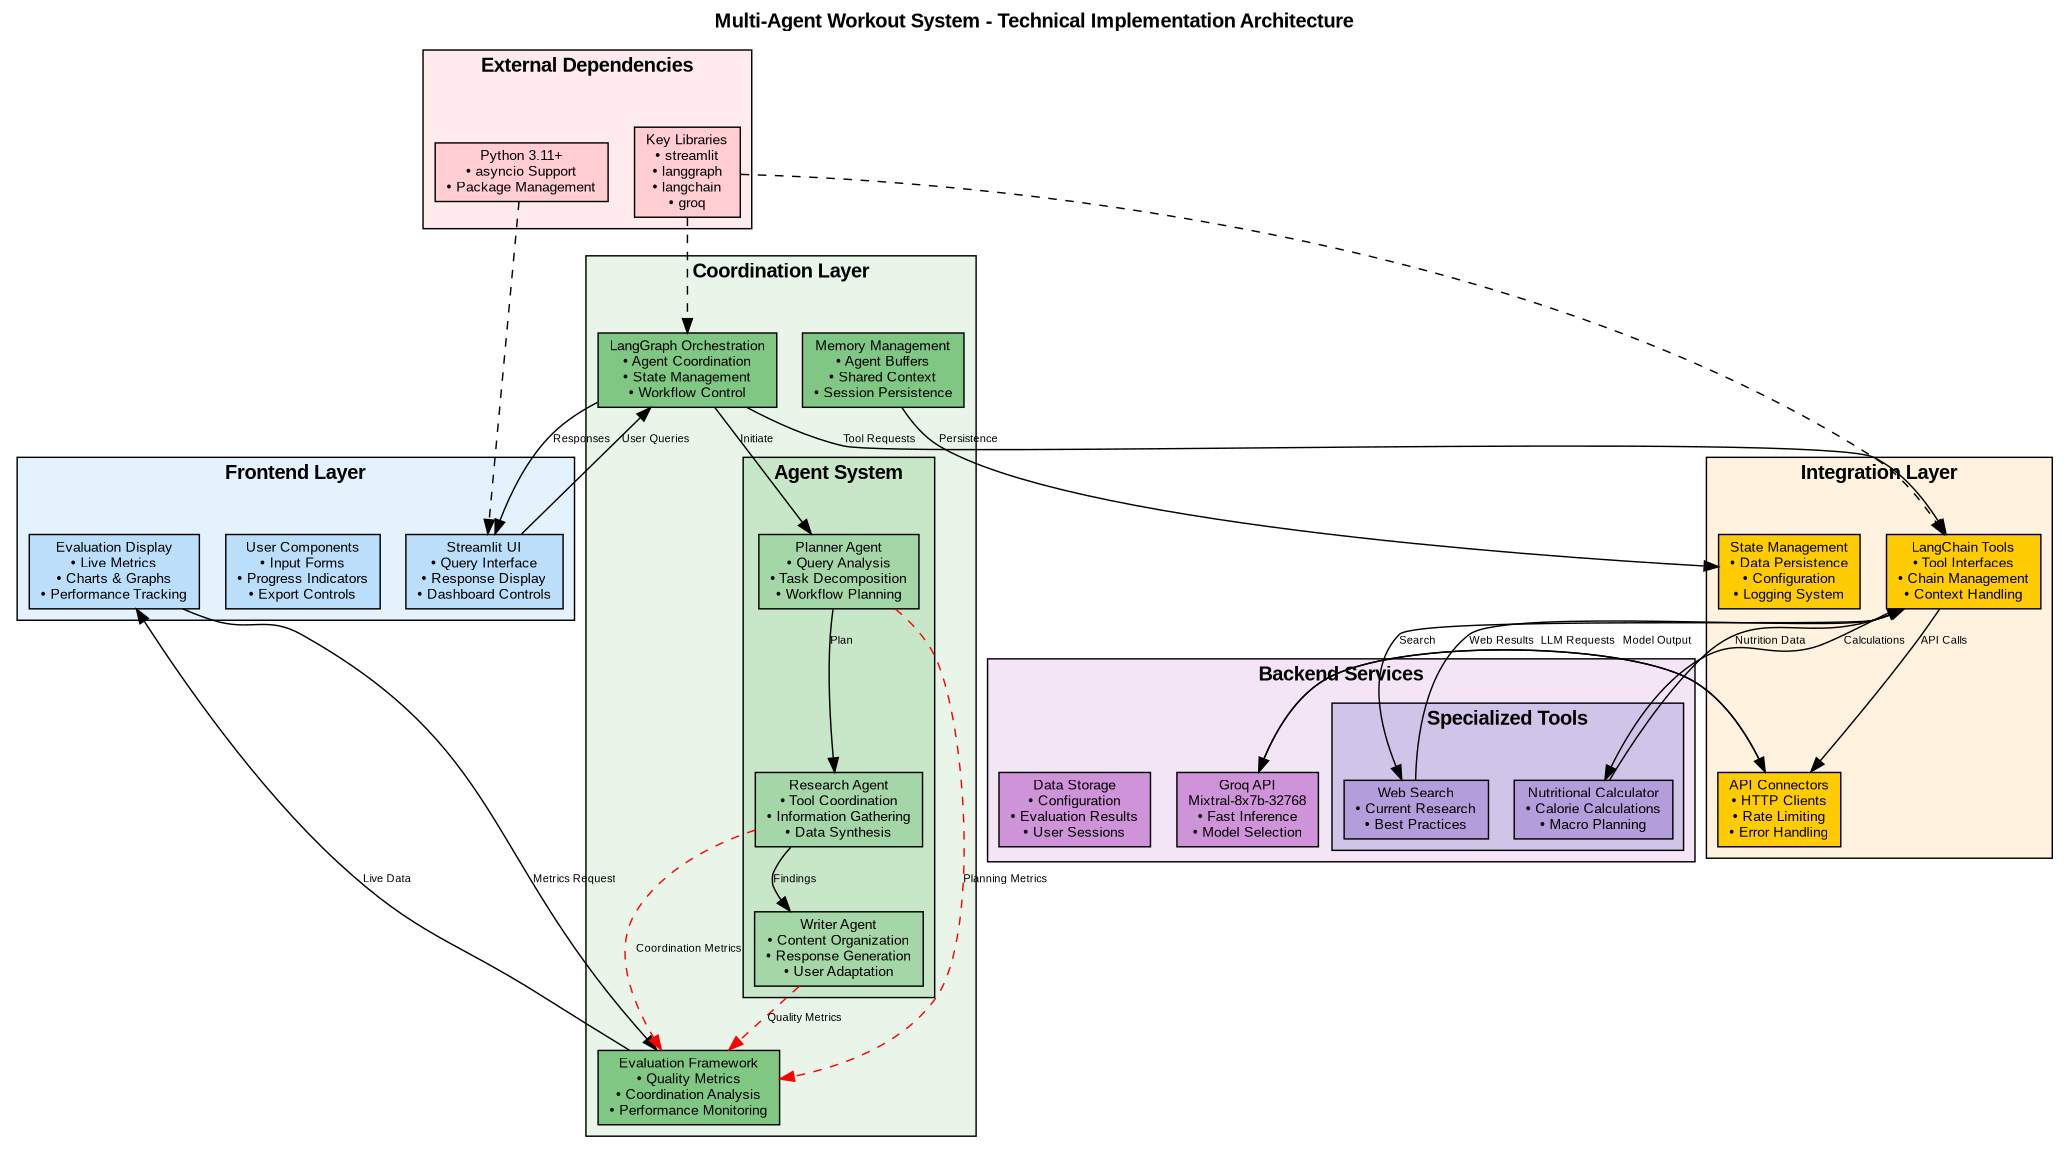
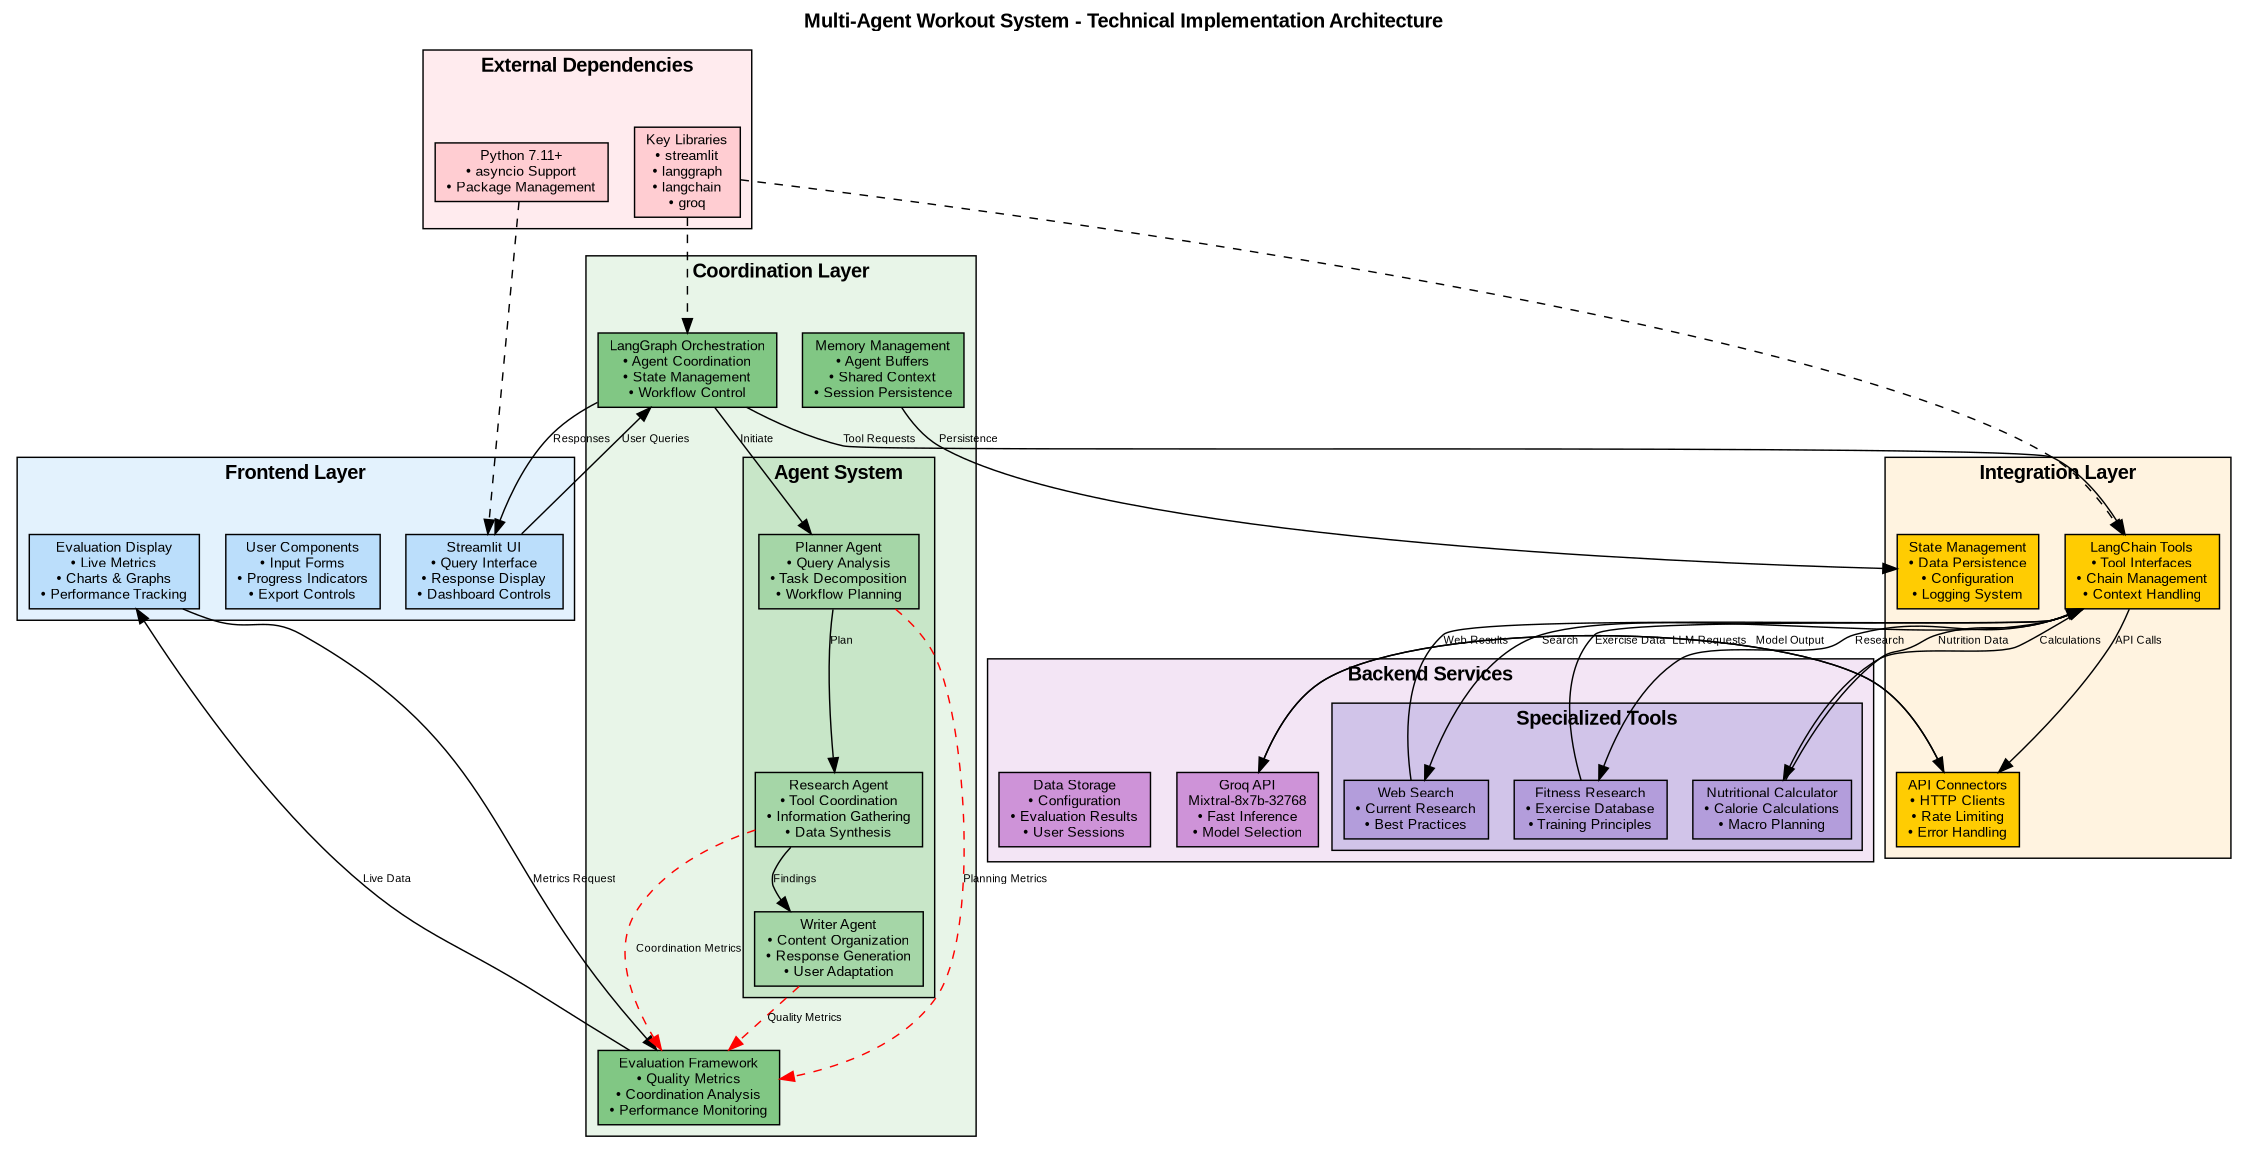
node "Python 3.11+ • asyncio Support • Package Management": label "Python 3.11+ • asyncio Support • Package Management" -> "Python 7.11+ • asyncio Support • Package Management"
node "Fitness Research • Exercise Database • Training Principles": added
